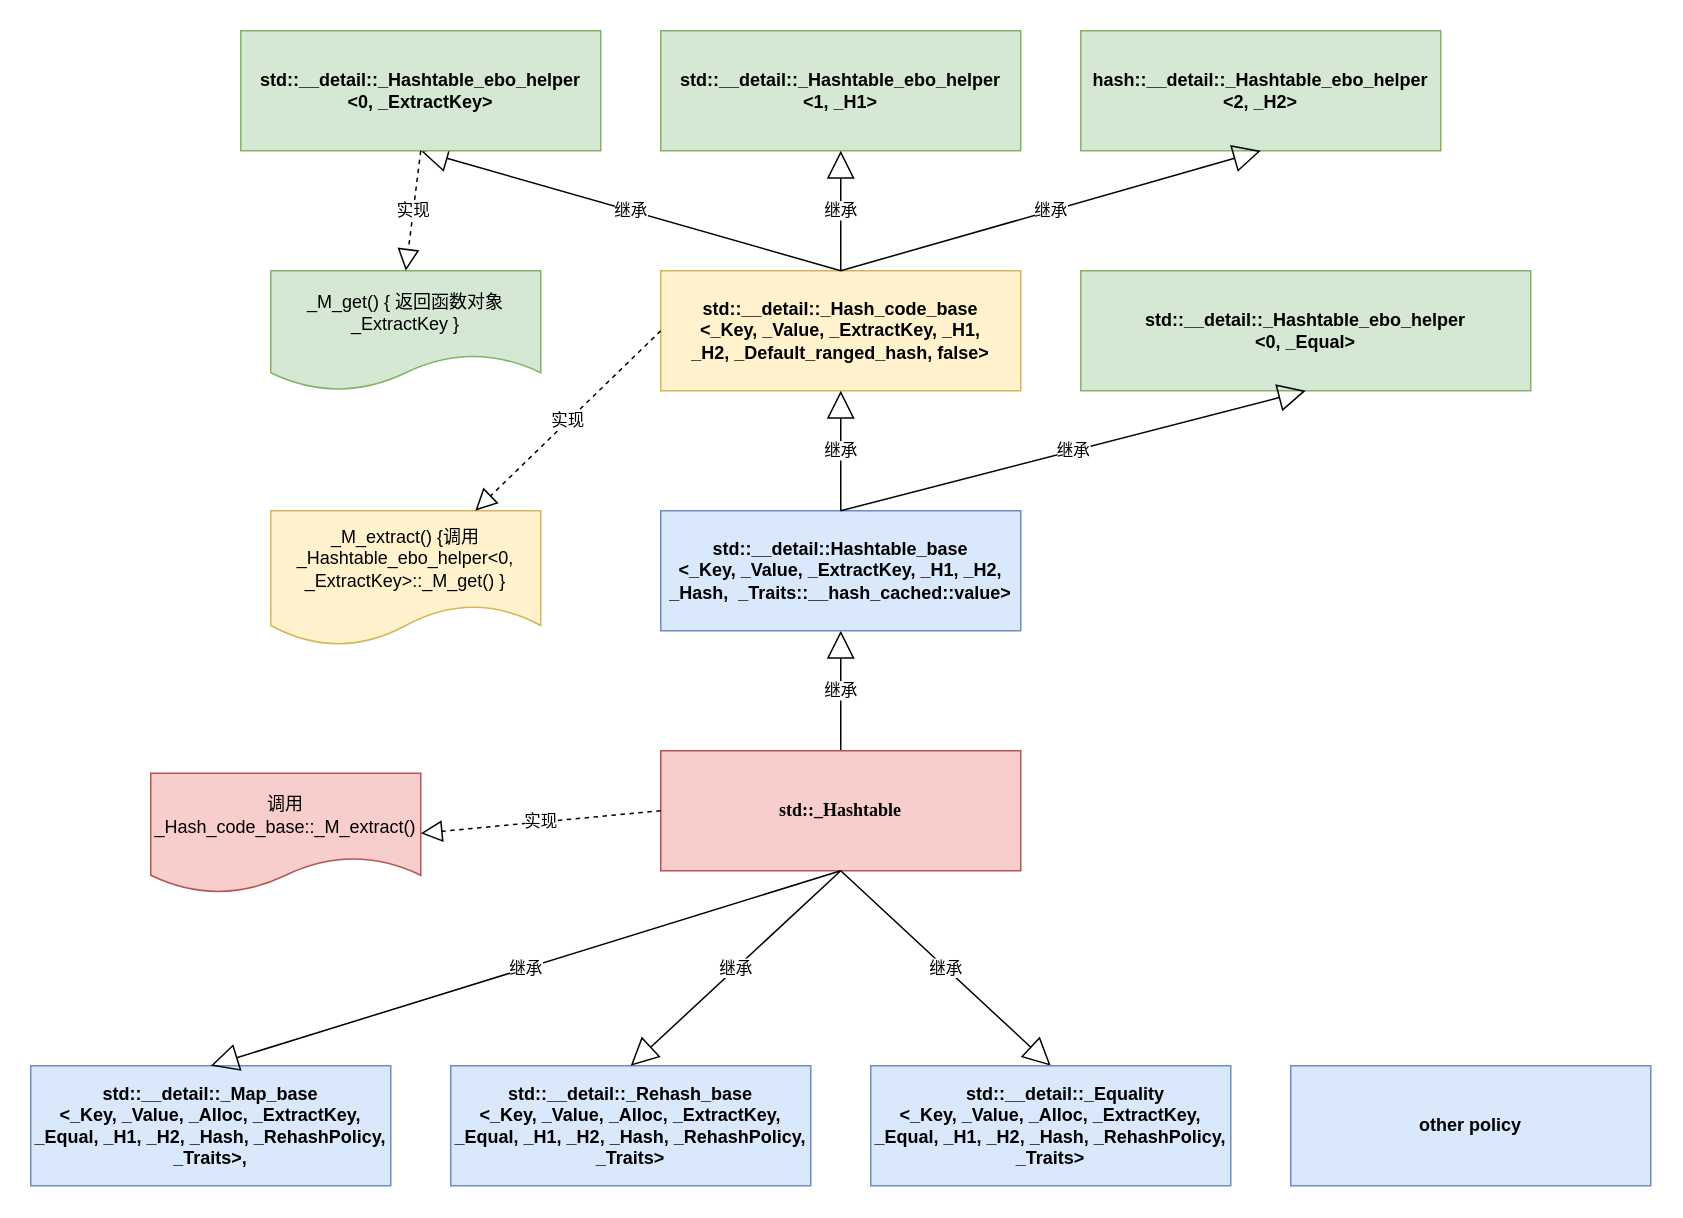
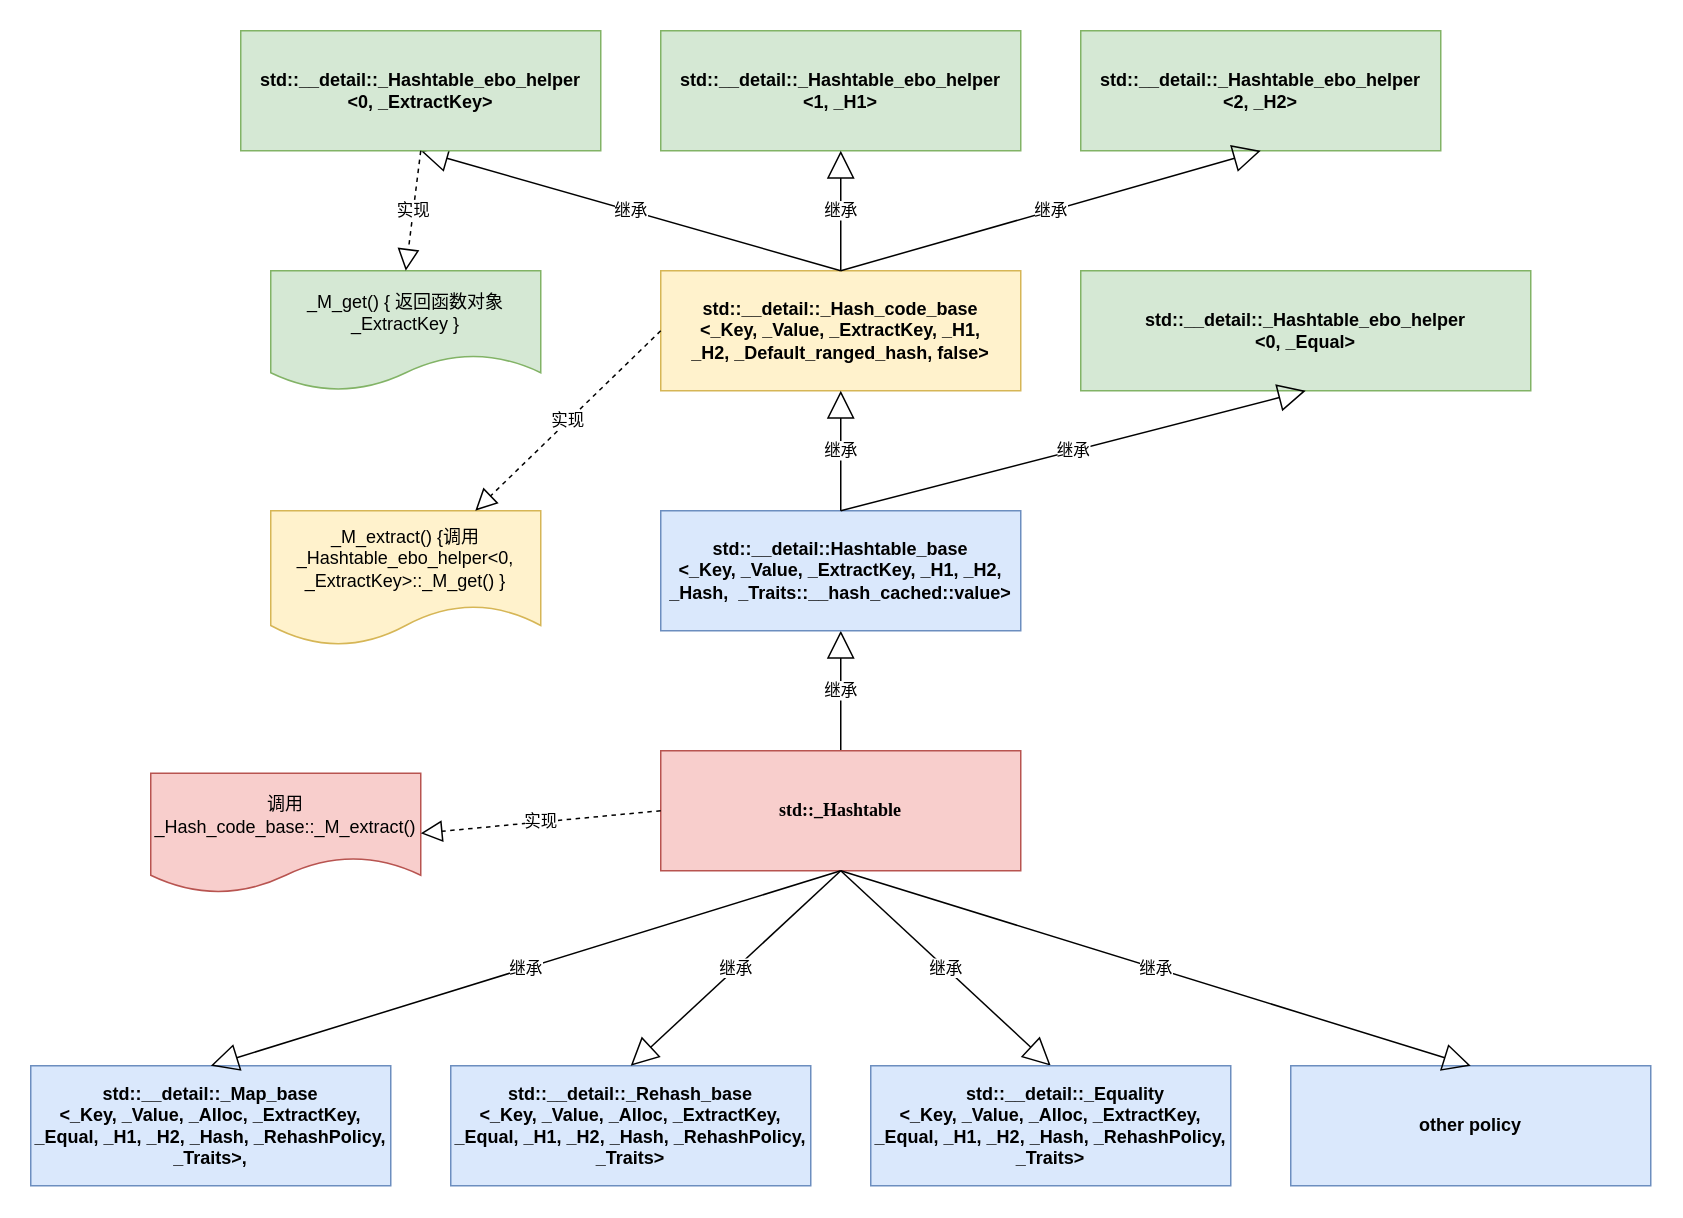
node "hash::__detail::_Hashtable_ebo_helper <2, _H2>": label "hash::__detail::_Hashtable_ebo_helper <2, _H2>" -> "std::__detail::_Hashtable_ebo_helper <2, _H2>"
edge "std::_Hashtable" -> "other policy": added, label "继承"
